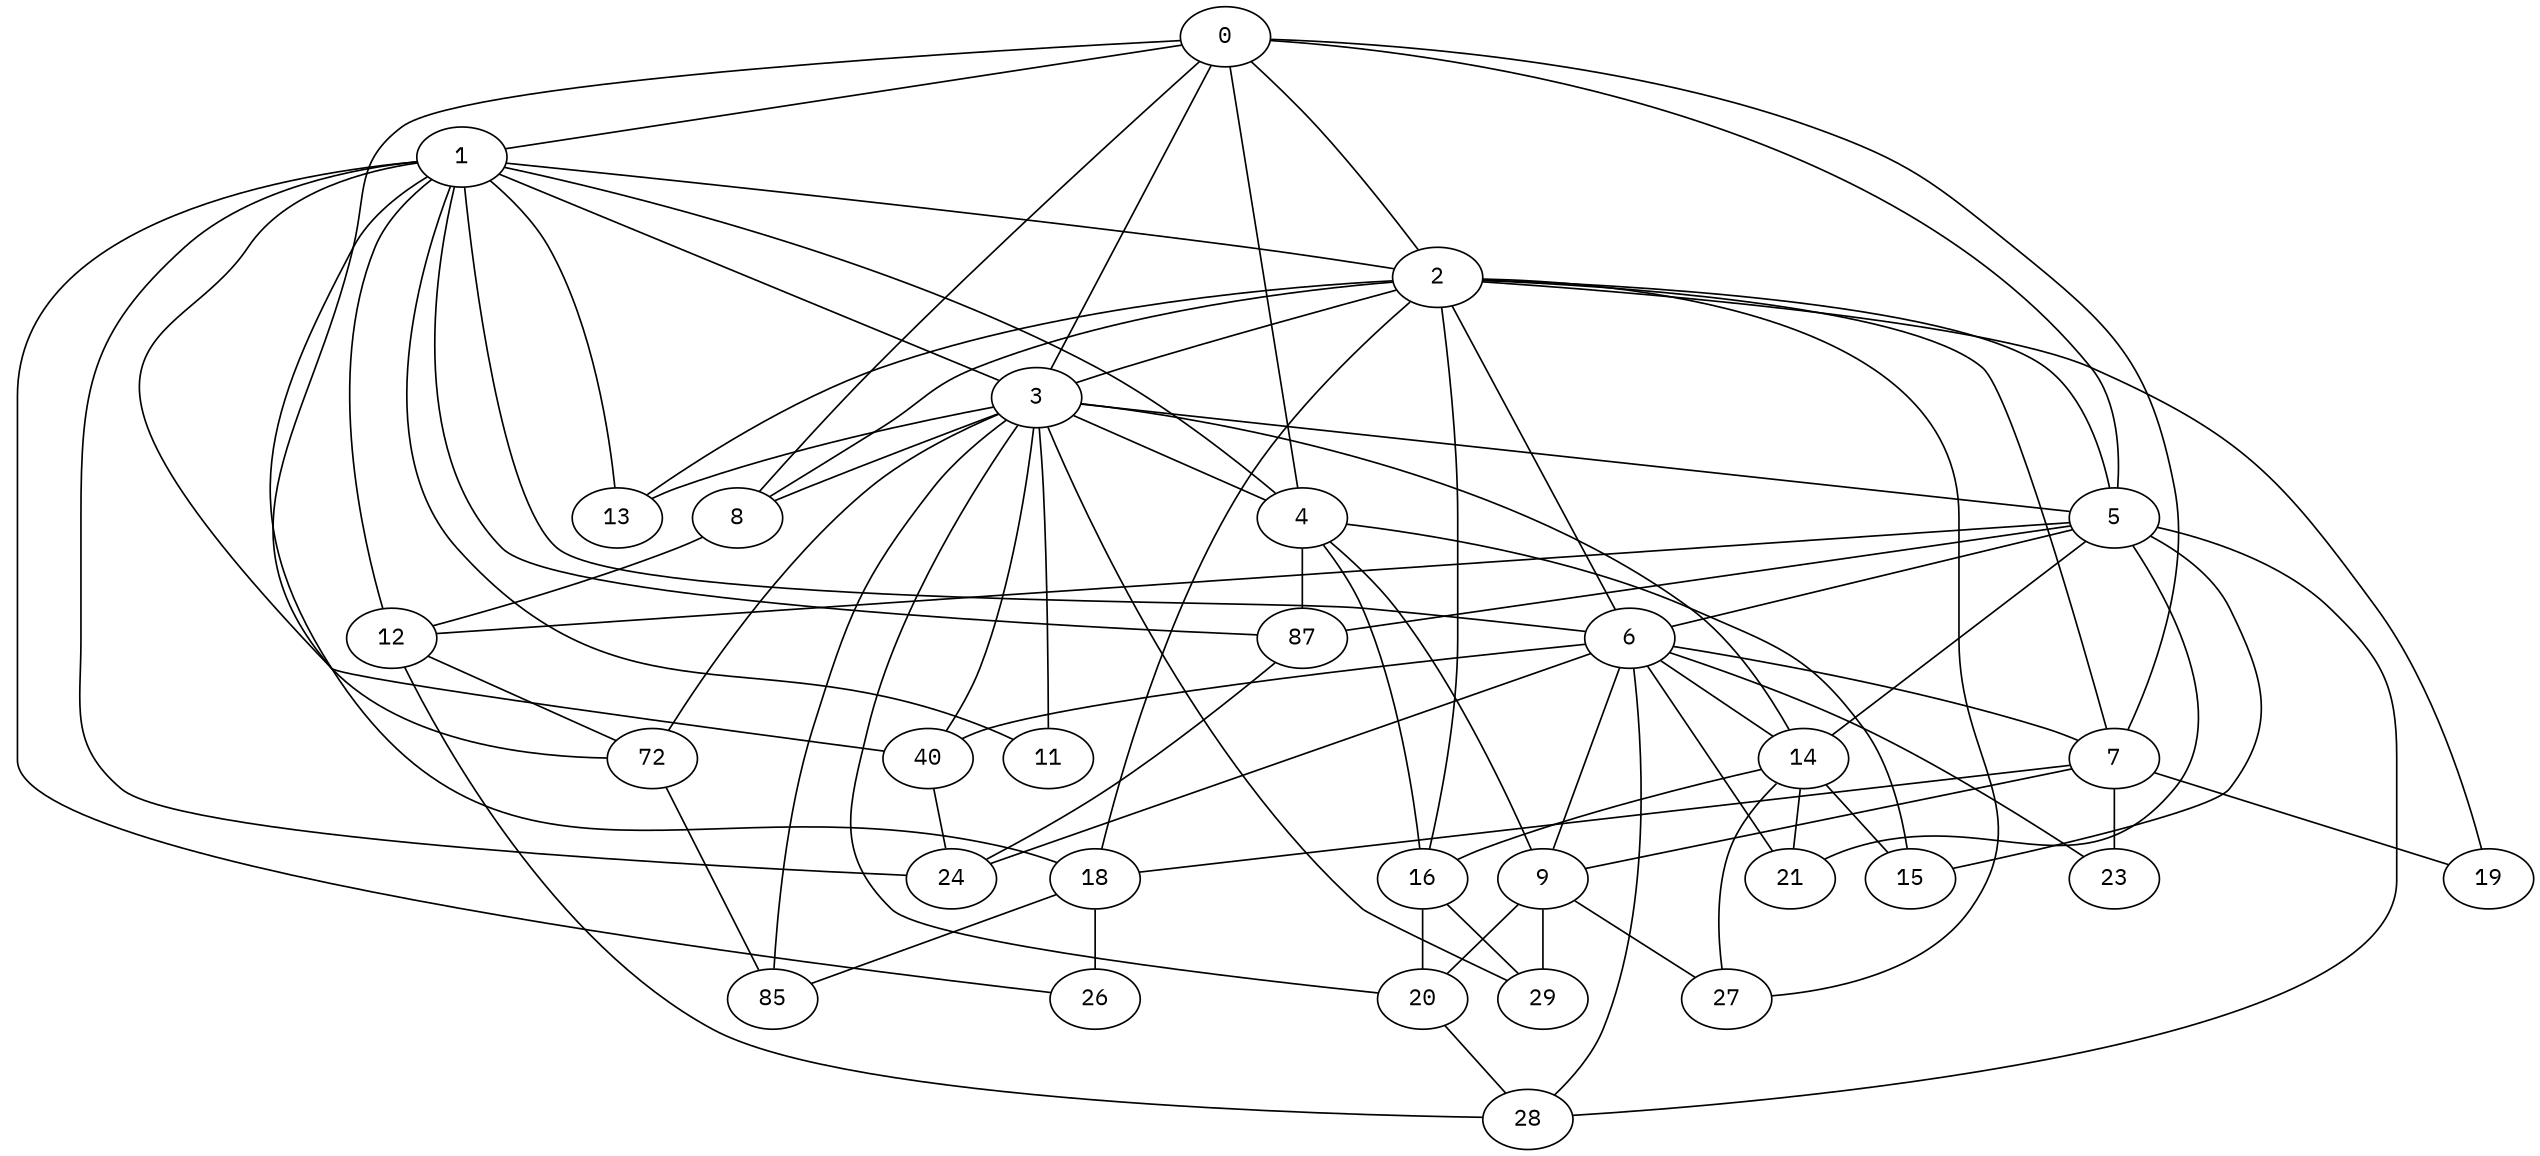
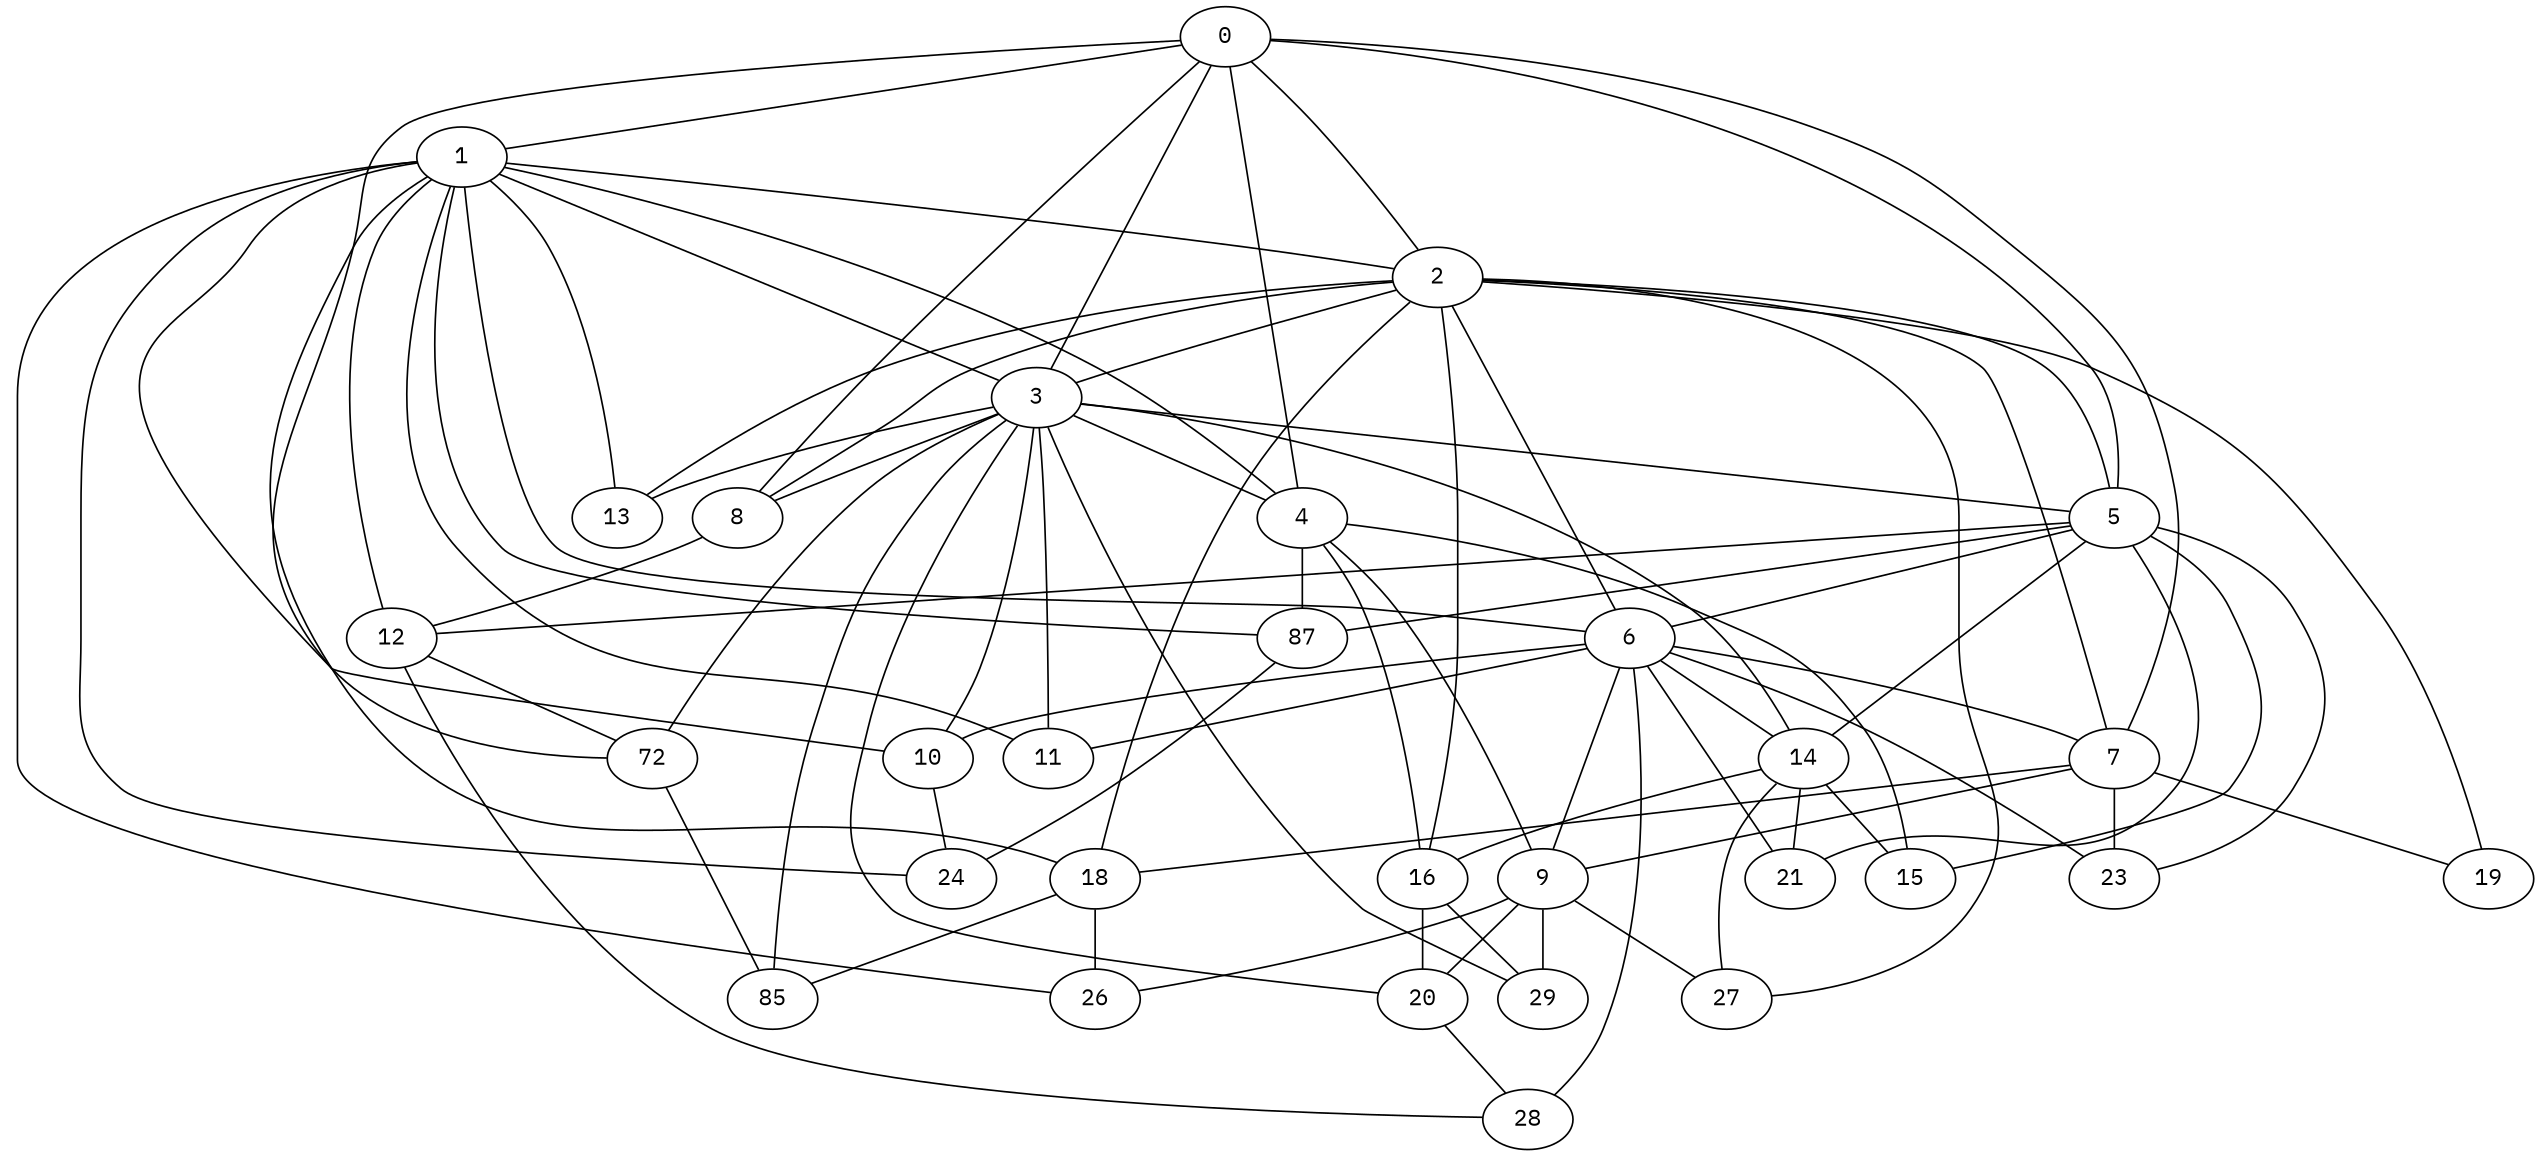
node "40": label "40" -> "10"
edge "6" -- "24": now "6" -- "11"
edge "9" -- "26": added
edge "5" -- "28": now "5" -- "23"
